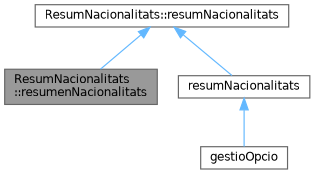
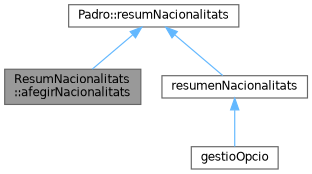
node "ResumNacionalitats::resumNacionalitats": label "ResumNacionalitats::resumNacionalitats" -> "Padro::resumNacionalitats"
node "ResumNacionalitats ::resumenNacionalitats": label "ResumNacionalitats ::resumenNacionalitats" -> "ResumNacionalitats ::afegirNacionalitats"
node "resumNacionalitats": label "resumNacionalitats" -> "resumenNacionalitats"
